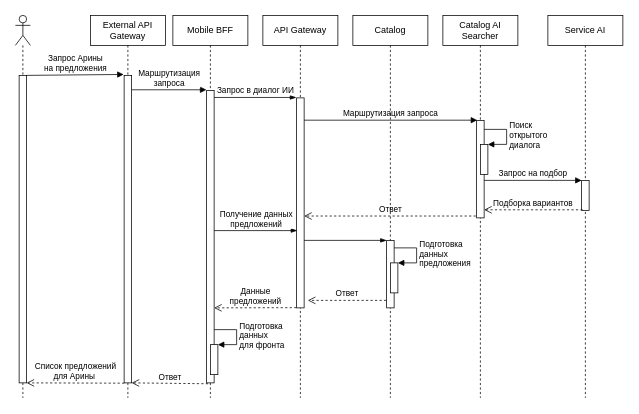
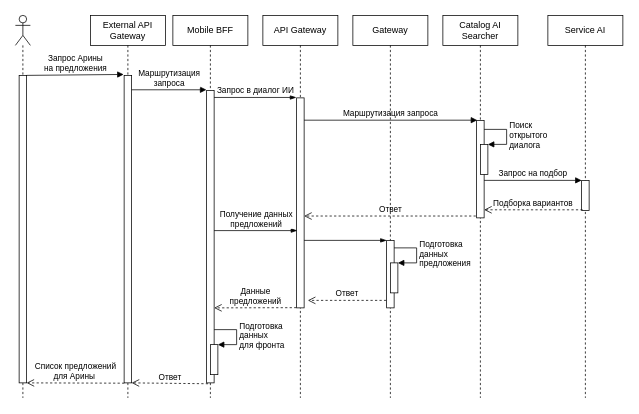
node "Catalog": label "Catalog" -> "Gateway"
